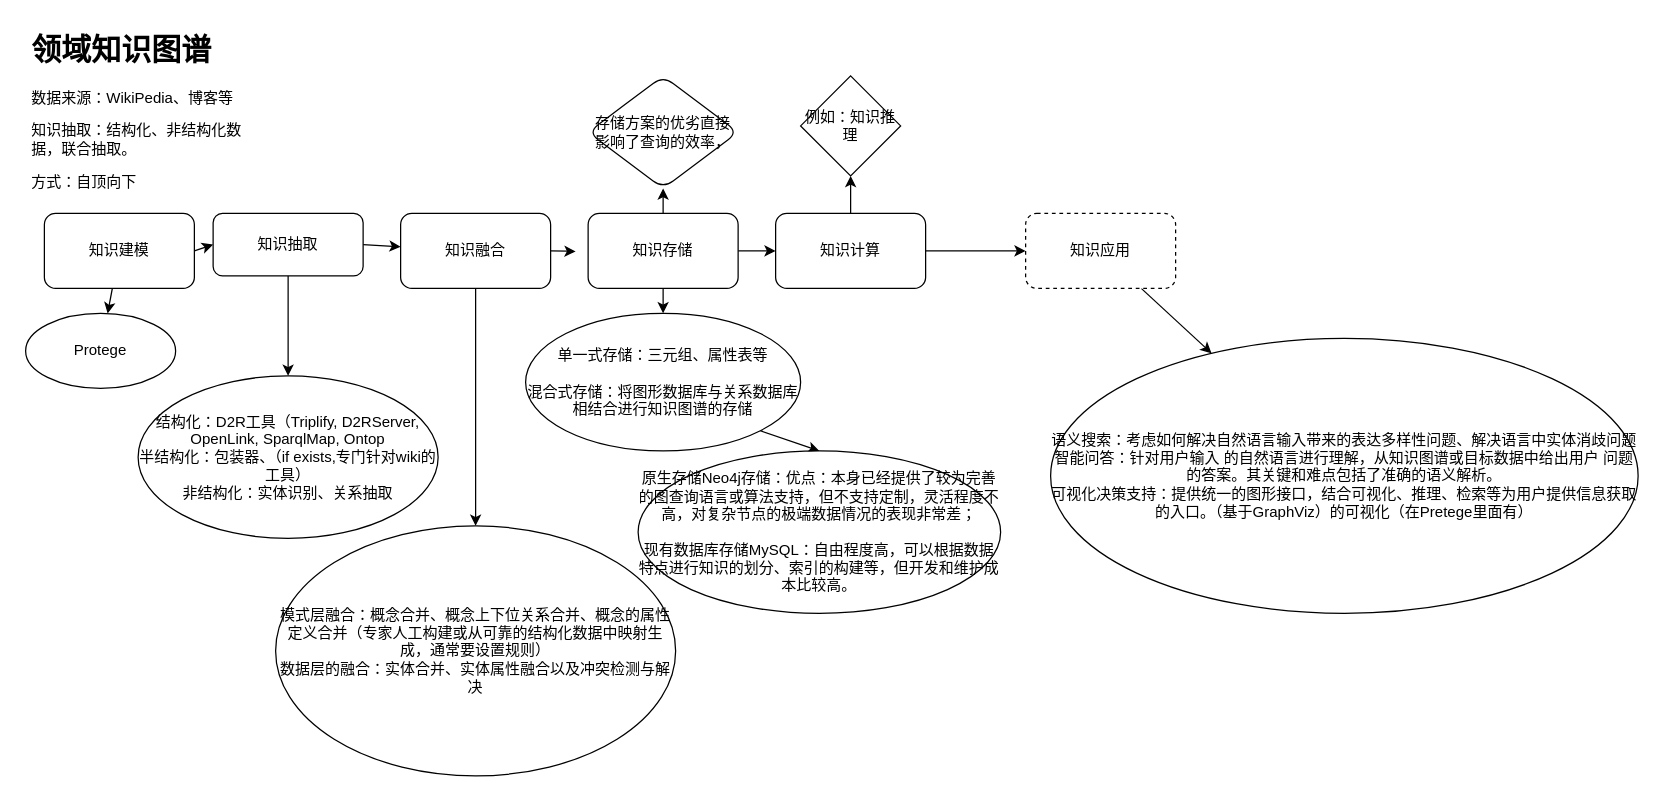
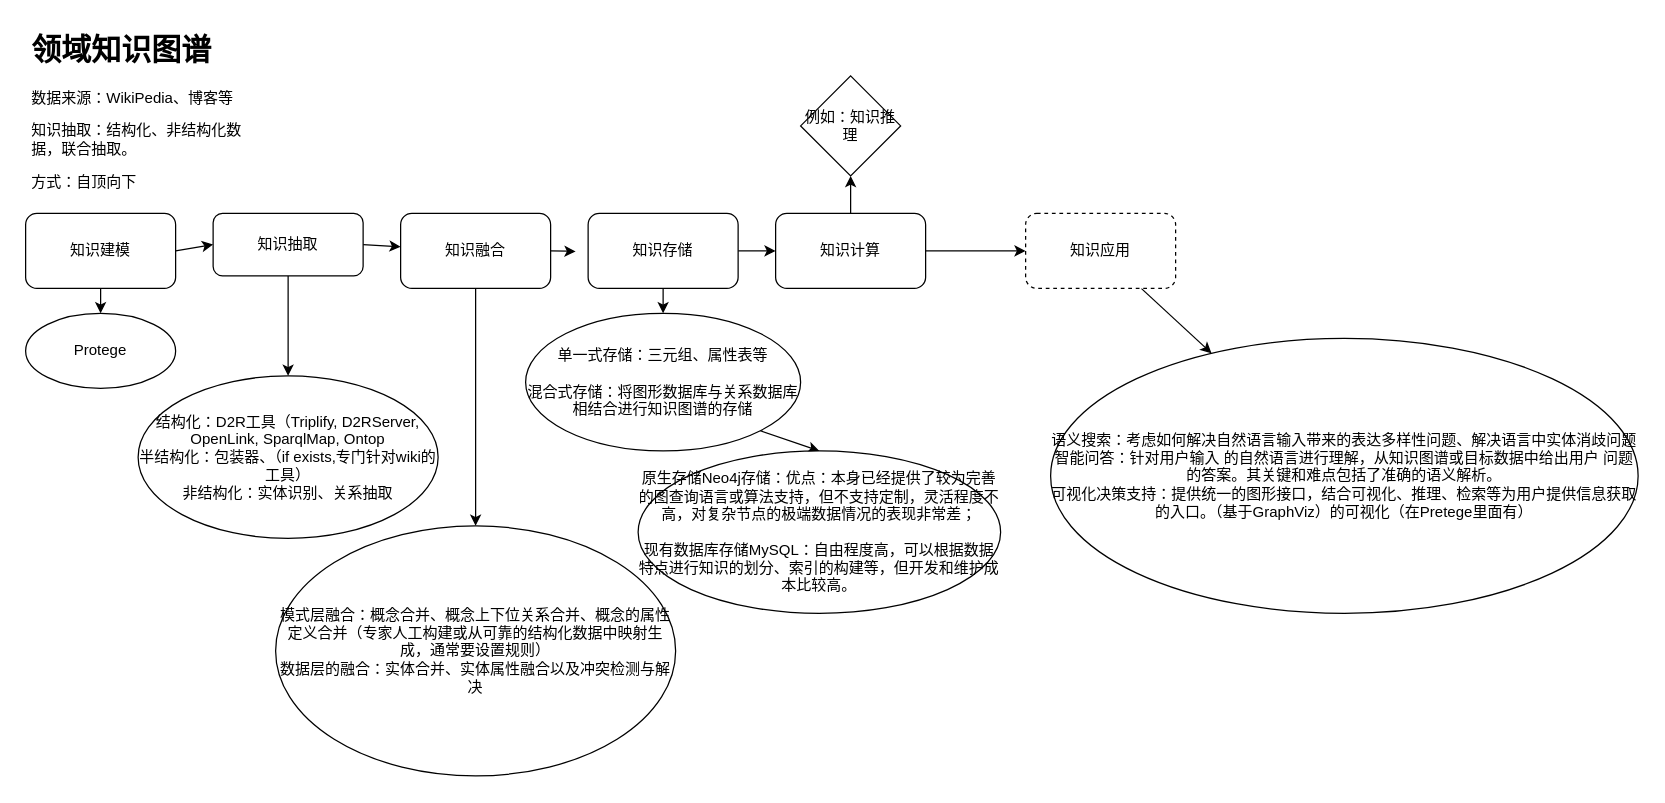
node "存储方案的优劣直接影响了查询的效率，": removed
edge "知识存储" -> "存储方案的优劣直接影响了查询的效率，": removed
node "知识建模": moved (119, 251) -> (101, 251)
